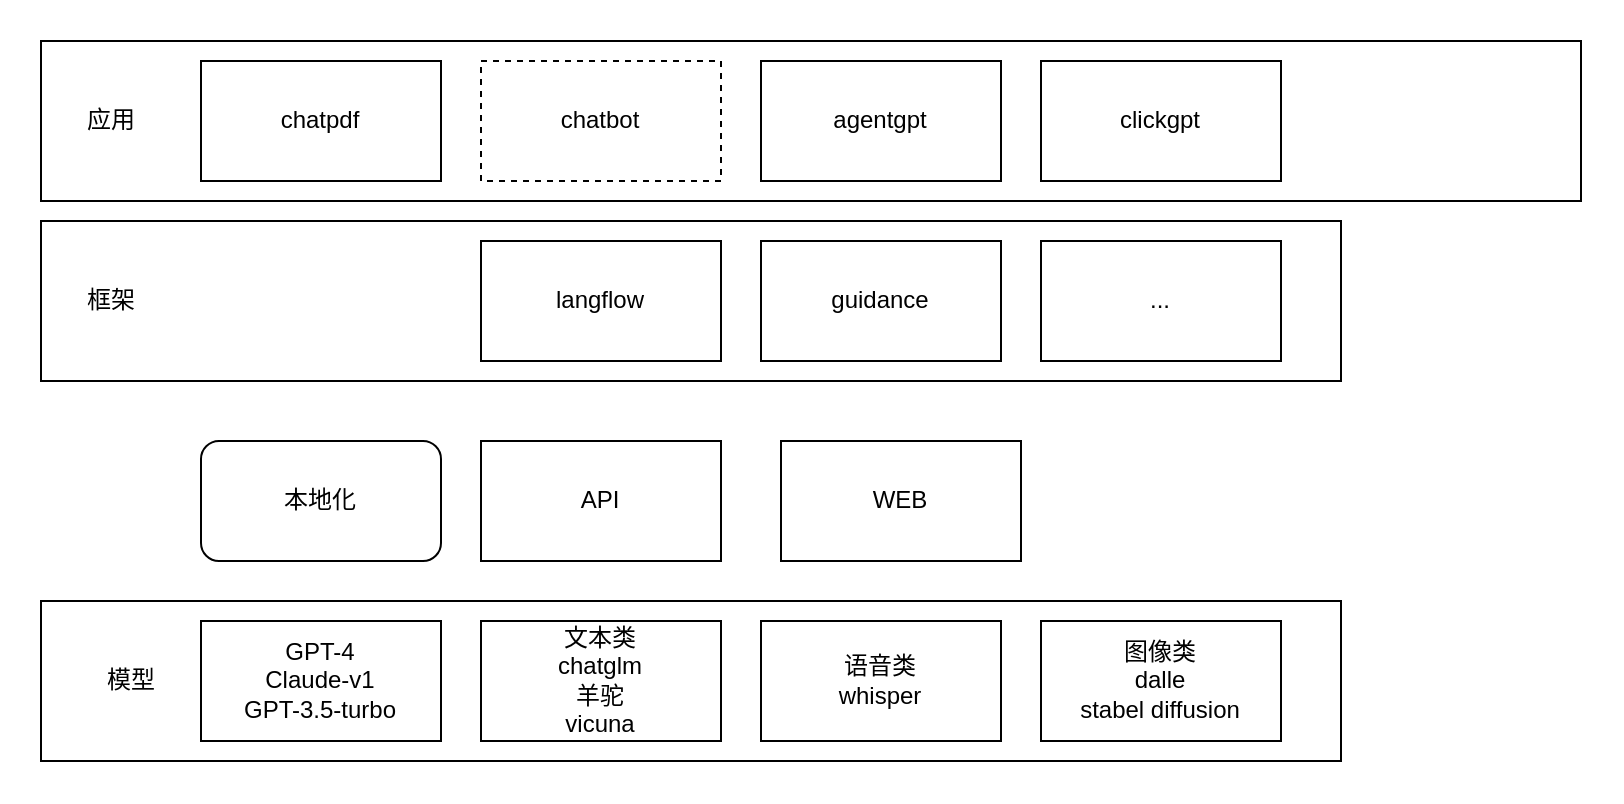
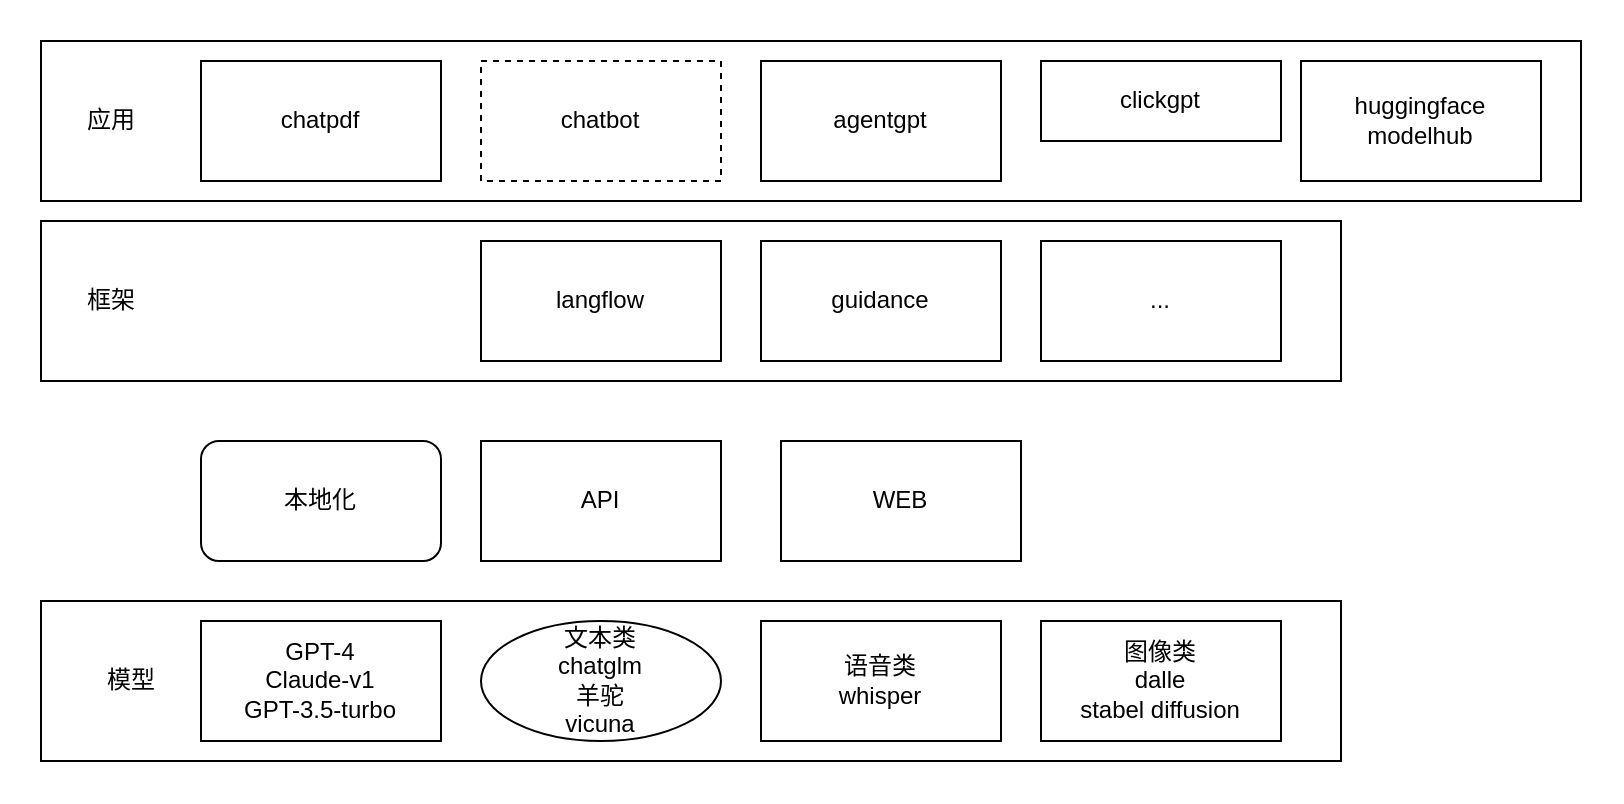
node "clickgpt": size 240x120 -> 240x80
node "huggingface modelhub": added
node "文本类 chatglm 羊驼 vicuna": shape rectangle -> ellipse
